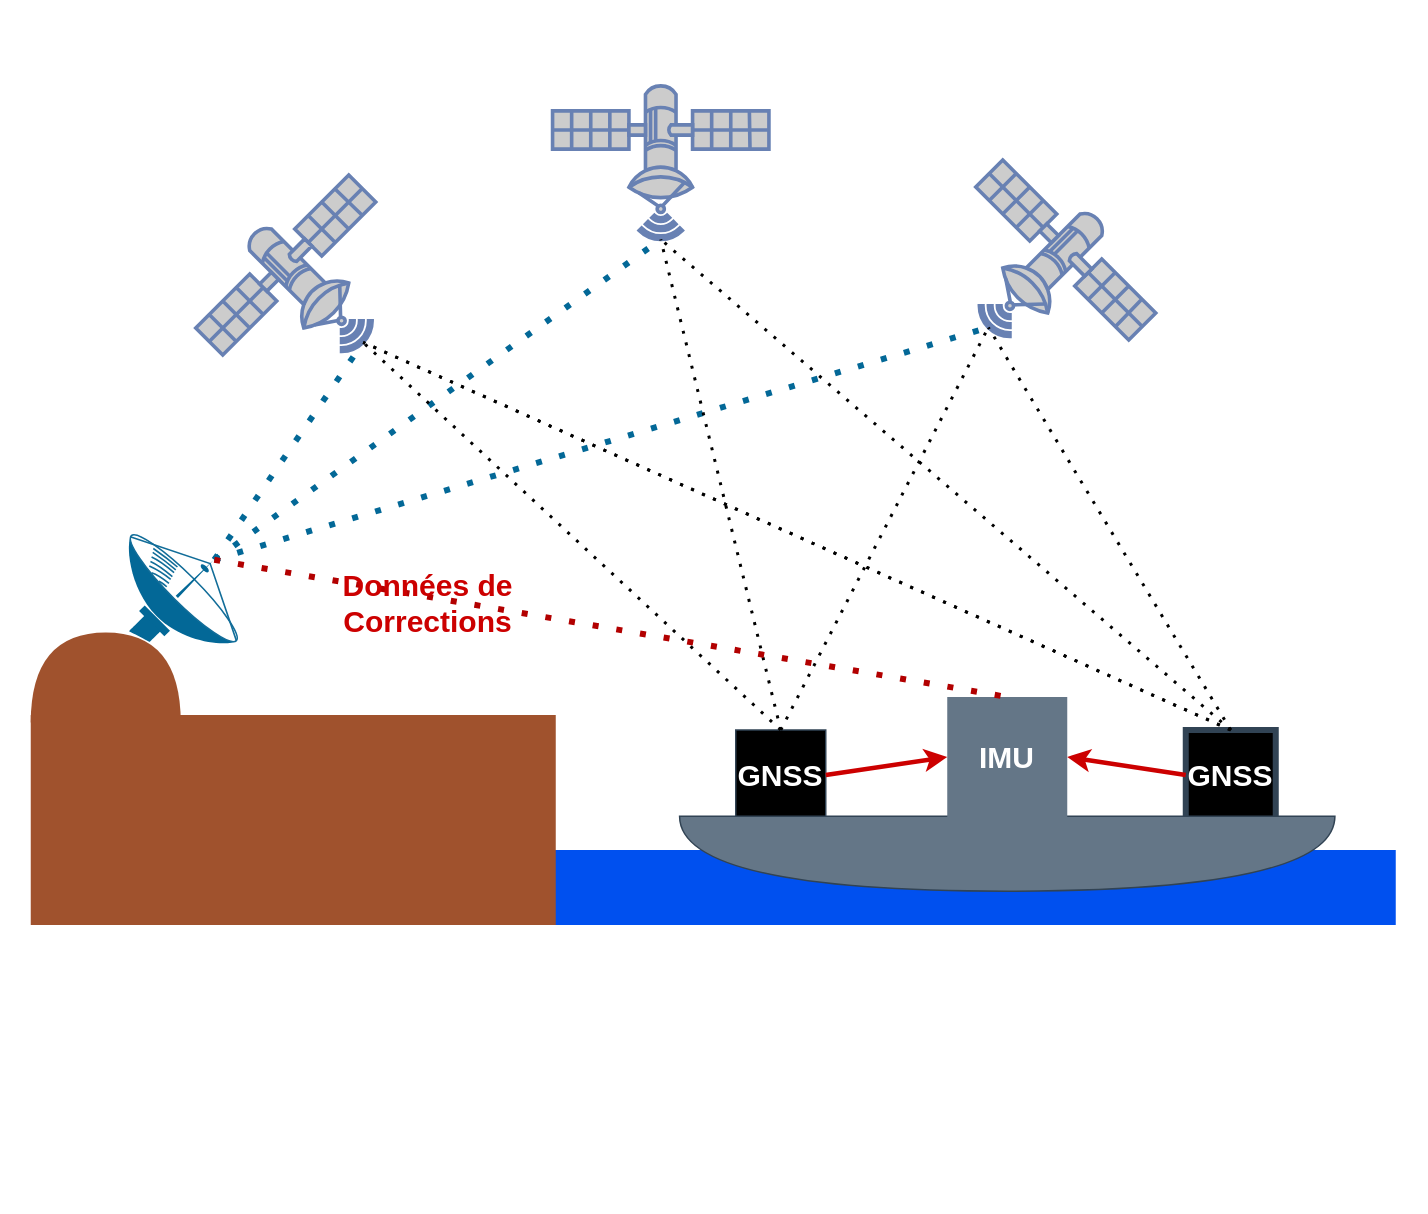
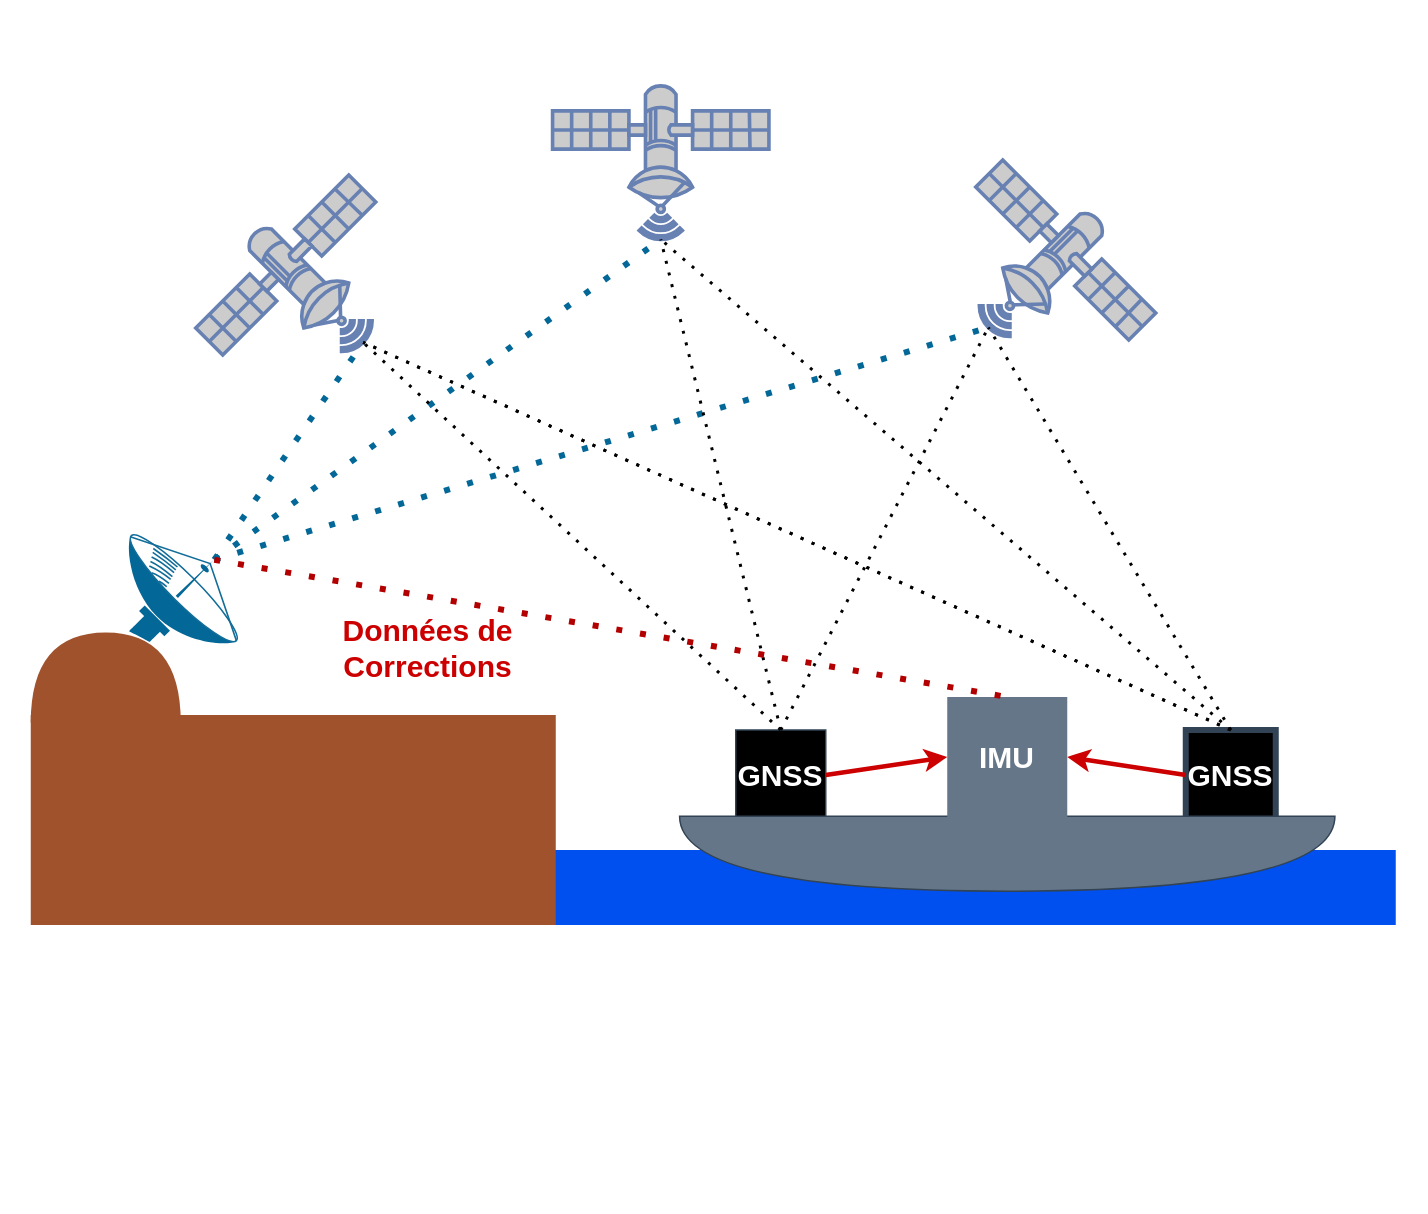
node "Données de Corrections": moved (428, 602) -> (428, 647)
